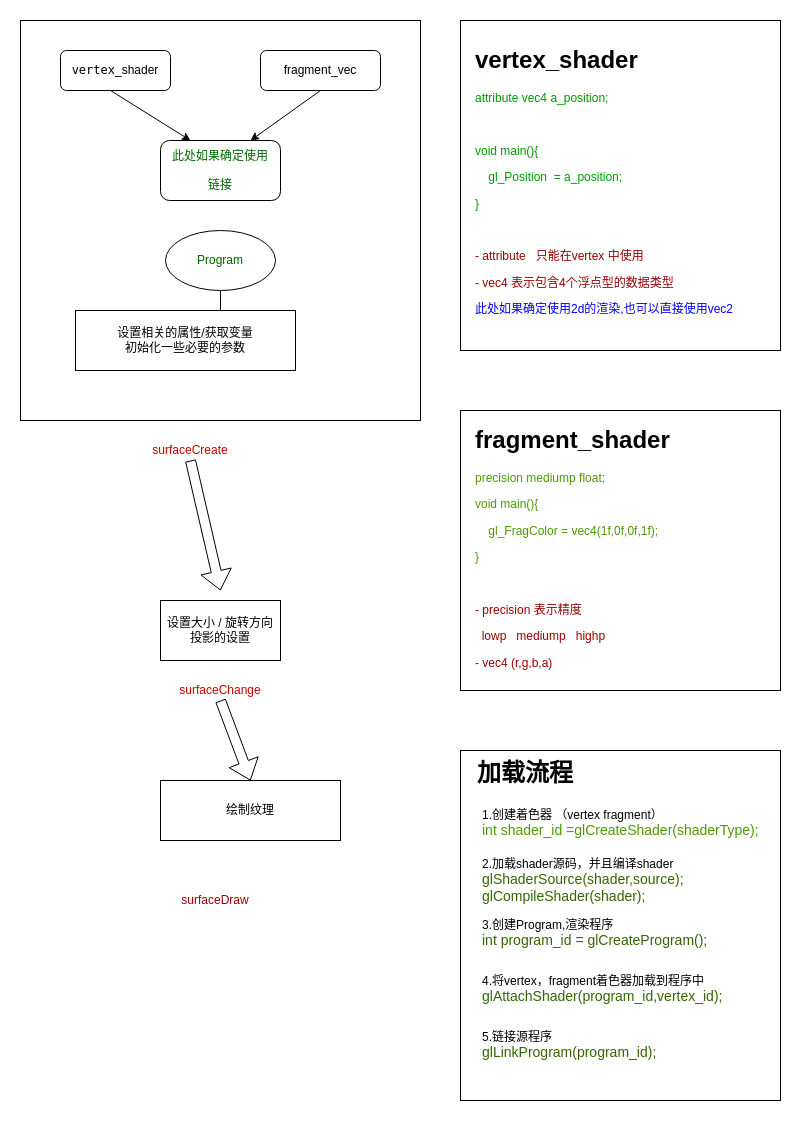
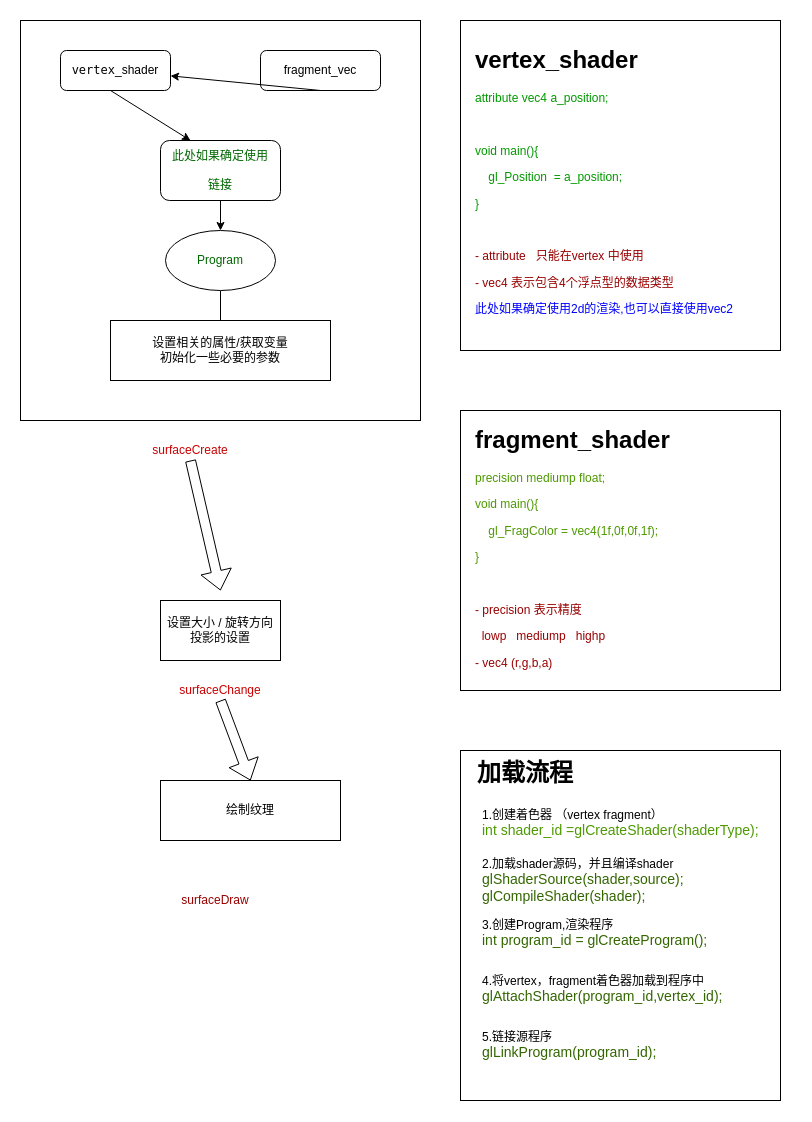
edge "fragment_vec" -> "此处如果确定使用 链接": now "fragment_vec" -> "vertex_shader"
edge "此处如果确定使用 链接" -> "Program": added
node "设置相关的属性/获取变量 初始化一些必要的参数": moved (186, 341) -> (221, 351)
